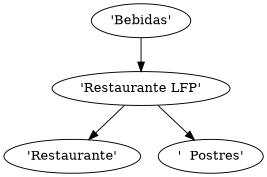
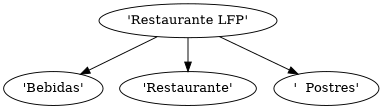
edge "'Bebidas'" -> "'Restaurante LFP'": reversed
